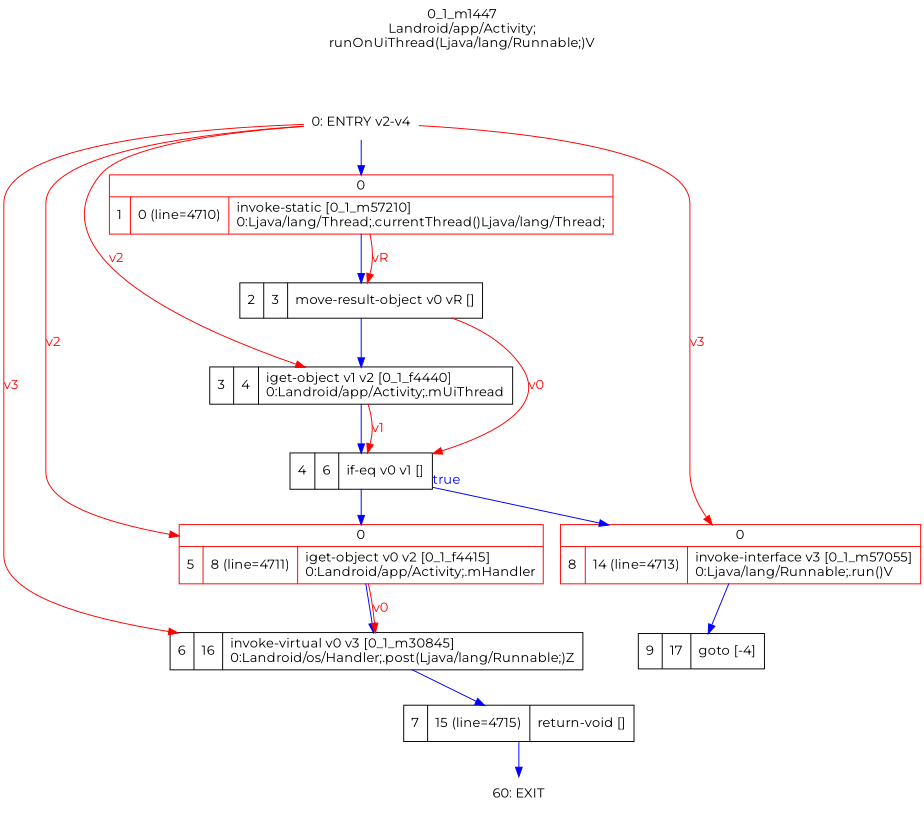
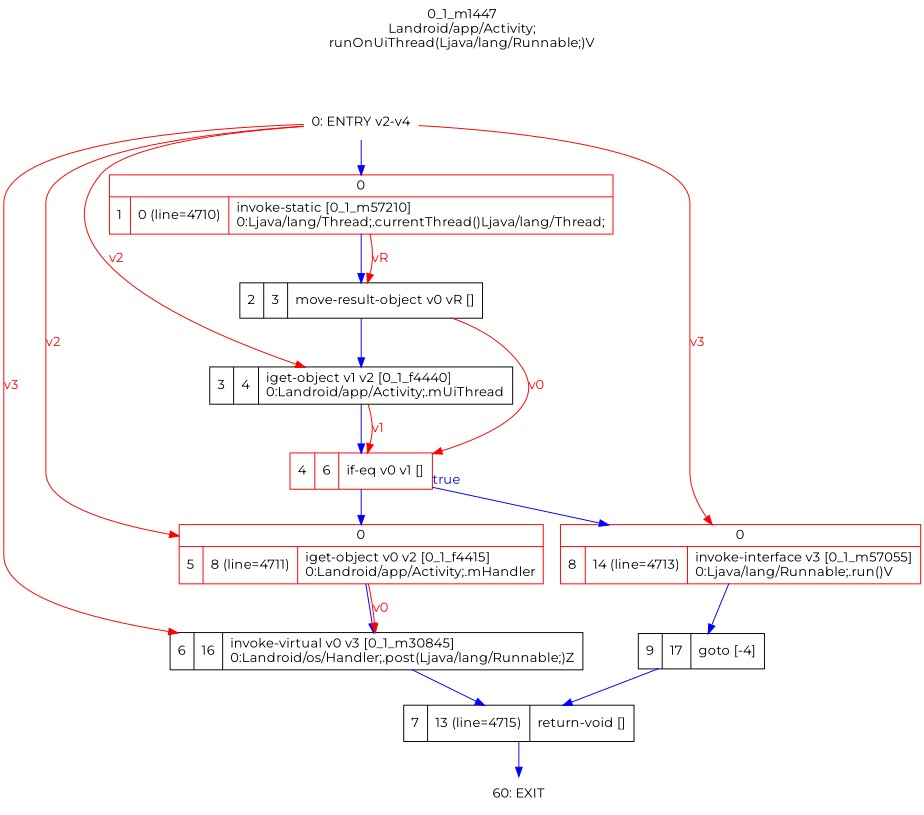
node "4": color black -> red
edge "9" -> "7": added
node "7": text "15 (line=4715)" -> "13 (line=4715)"
